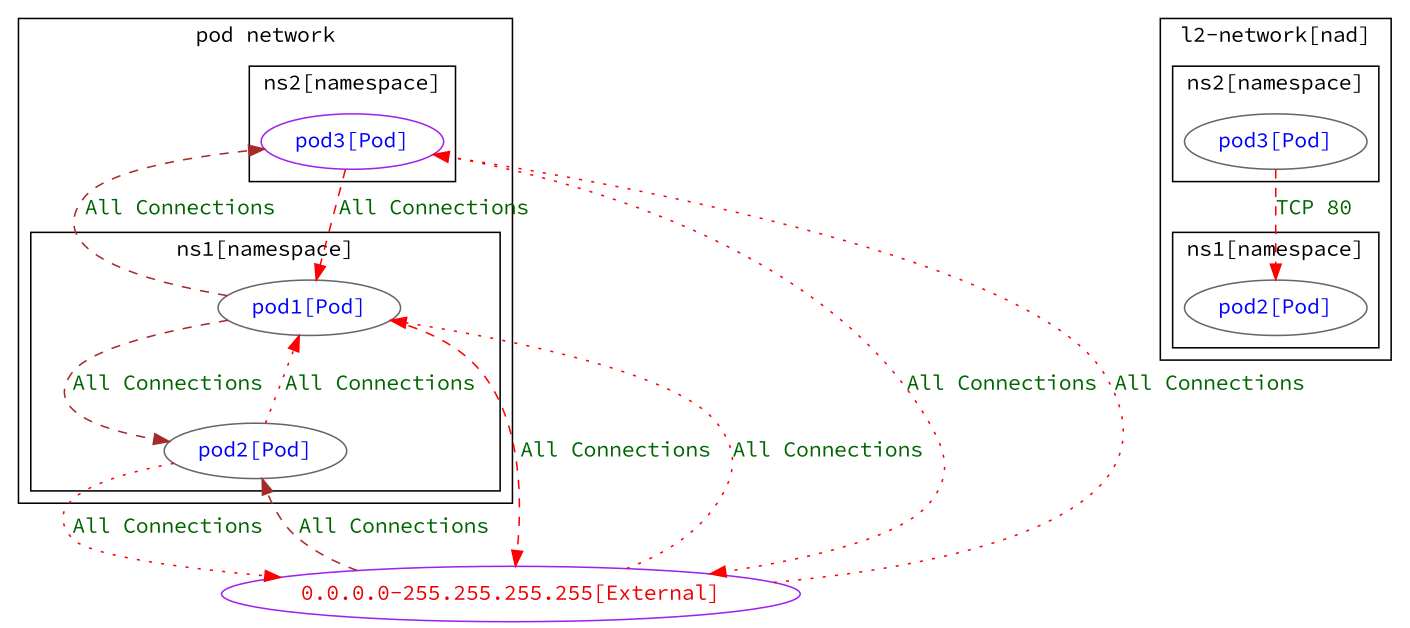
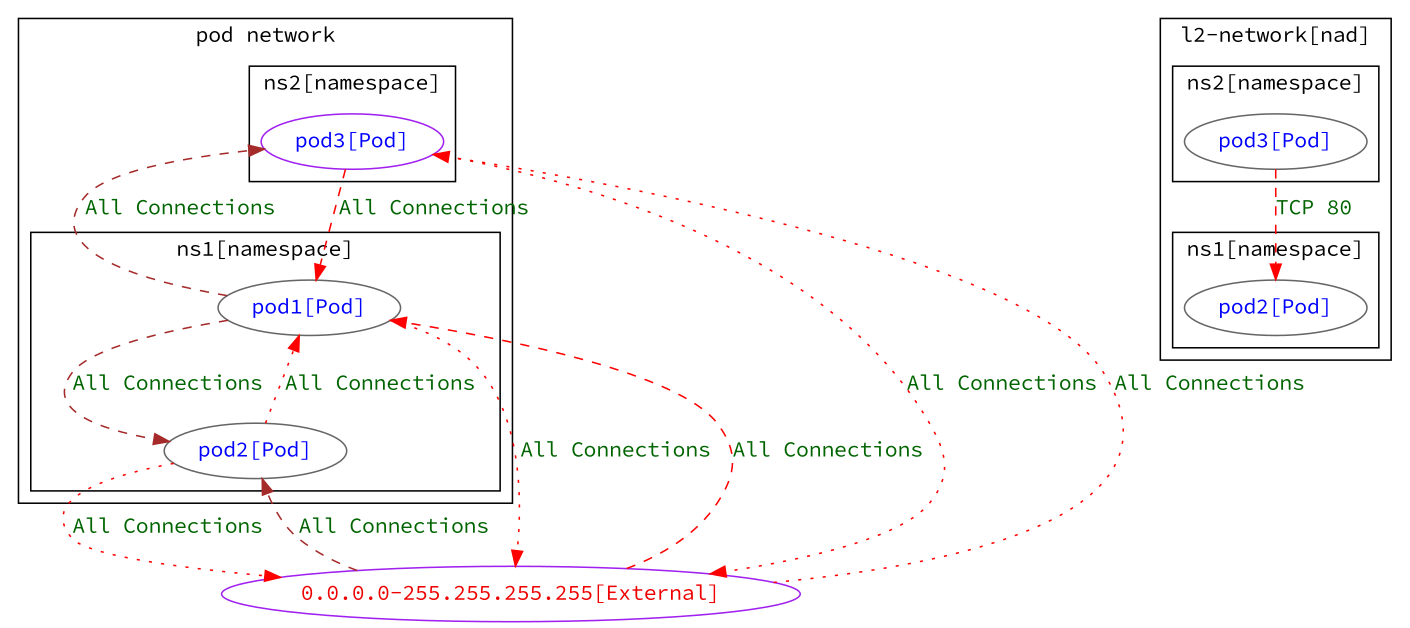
edge "pod1[Pod]" -> "0.0.0.0-255.255.255.255[External]": style dashed -> dotted
edge "0.0.0.0-255.255.255.255[External]" -> "pod1[Pod]": style dotted -> dashed
